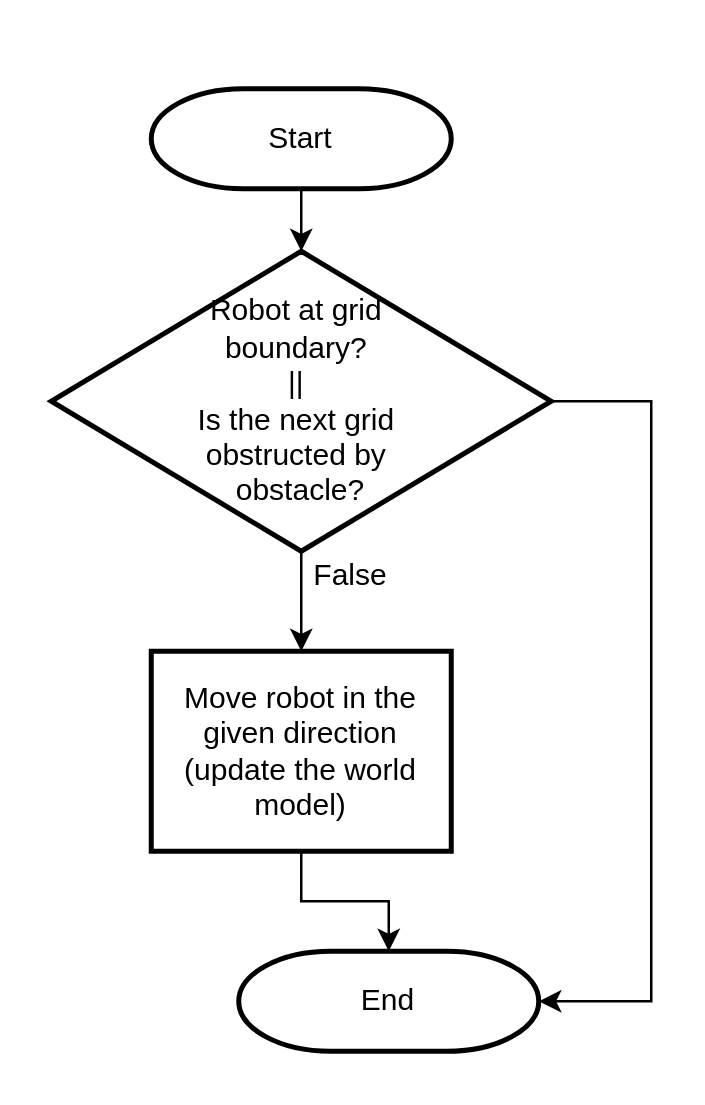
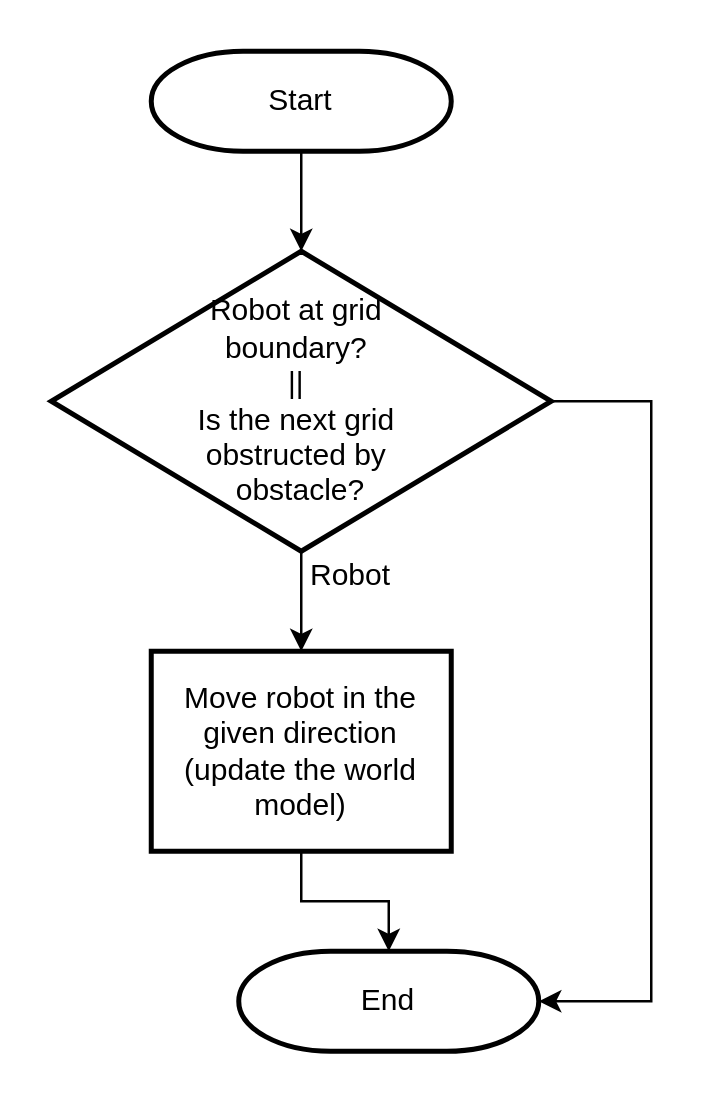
node "Start": moved (301, 139) -> (301, 101)
node "False": label "False" -> "Robot"
